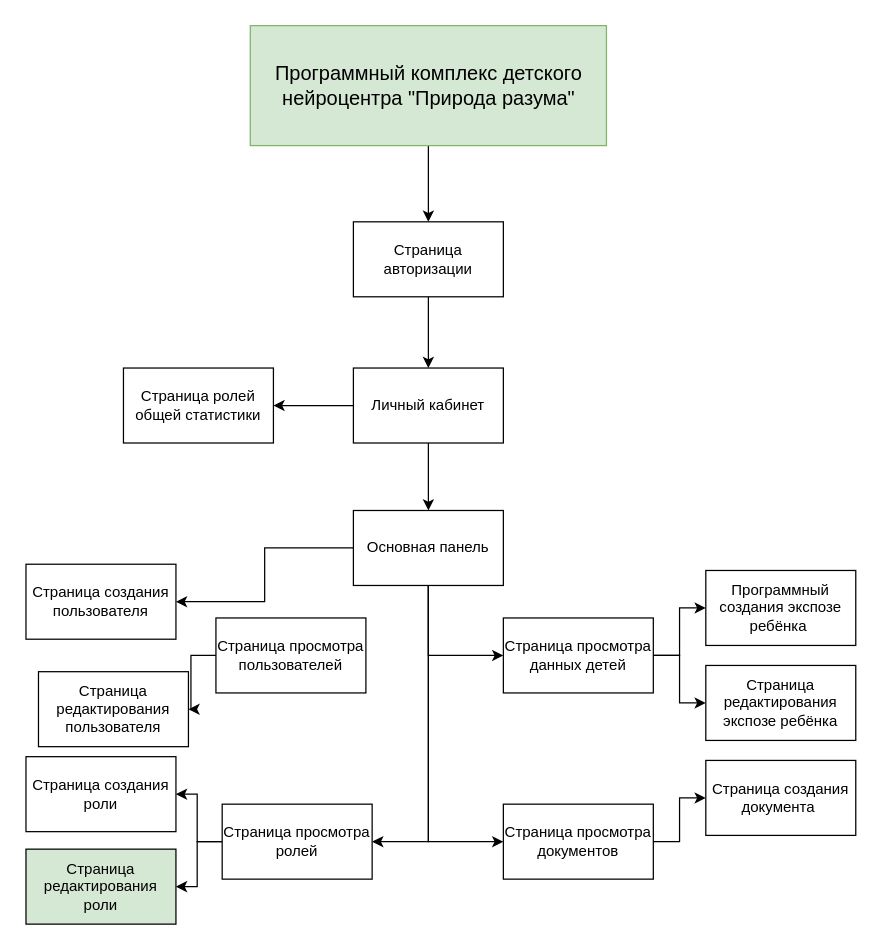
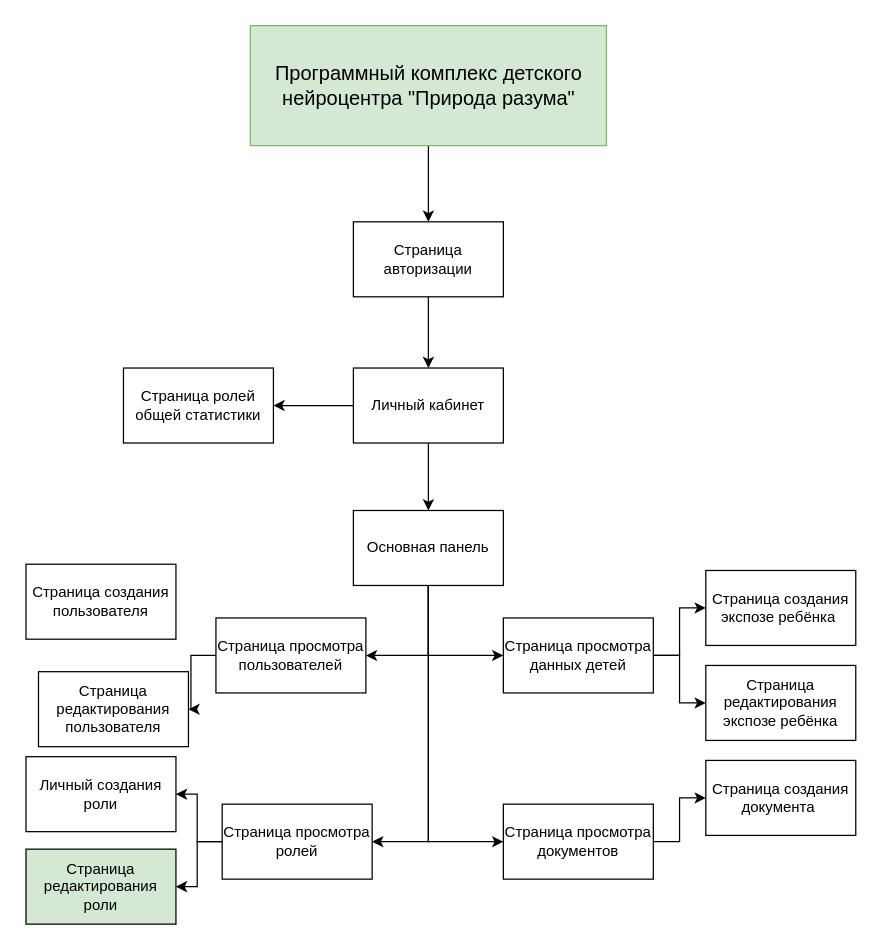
edge "Основная панель" -> "Страница создания пользователя": now "Основная панель" -> "Страница просмотра пользователей"
node "Программный создания экспозе ребёнка": label "Программный создания экспозе ребёнка" -> "Страница создания экспозе ребёнка"
node "Страница создания роли": label "Страница создания роли" -> "Личный создания роли"
